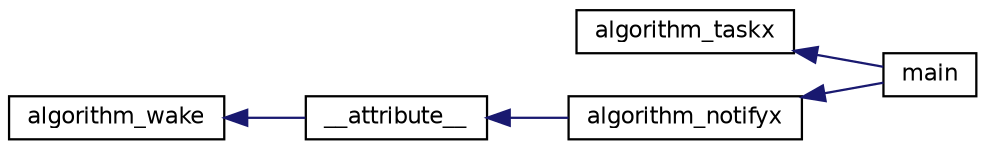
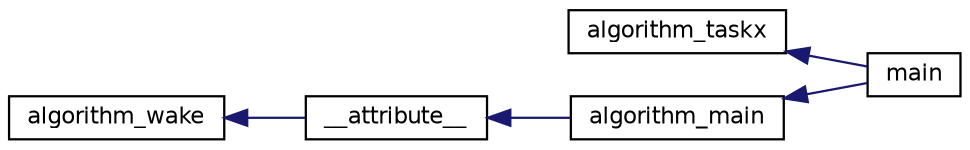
node "algorithm_notifyx": label "algorithm_notifyx" -> "algorithm_main"
